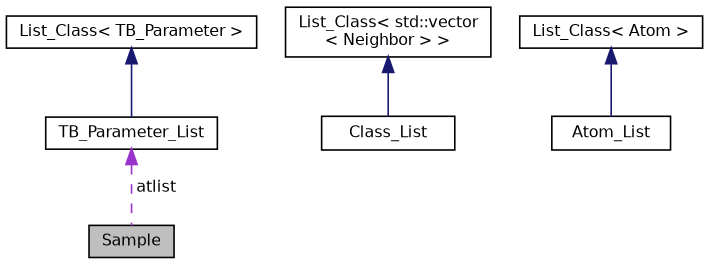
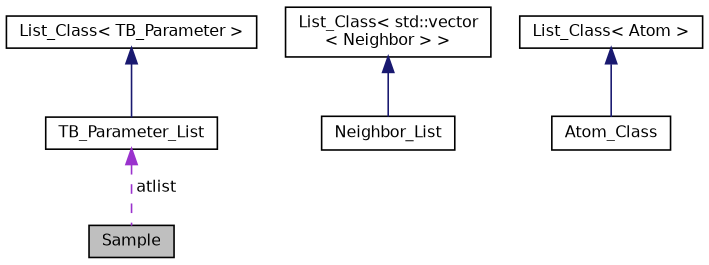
node "Class_List": label "Class_List" -> "Neighbor_List"
node "Atom_List": label "Atom_List" -> "Atom_Class"
